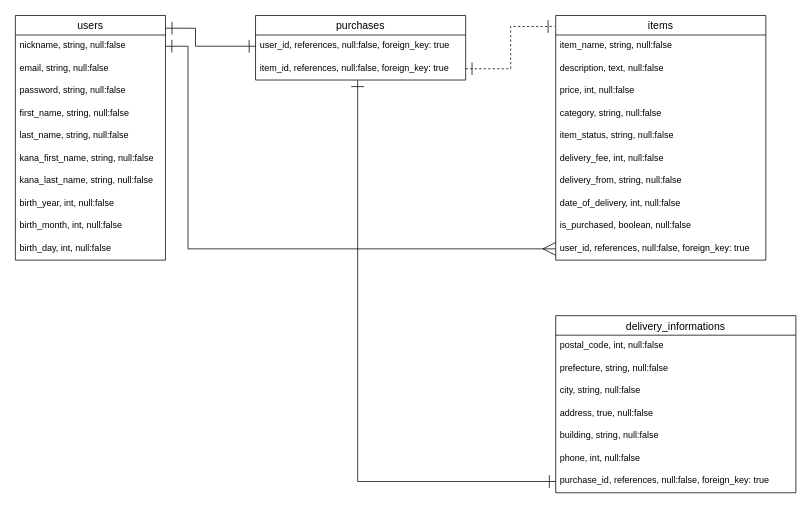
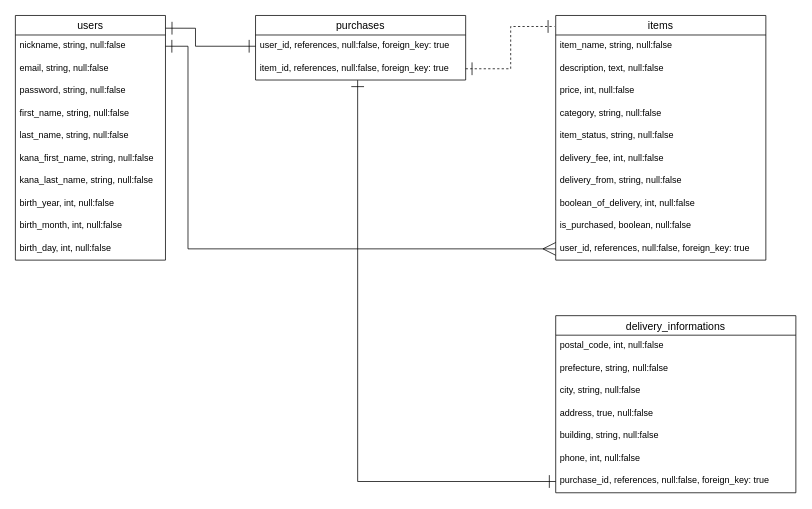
node "date_of_delivery, int, null:false": label "date_of_delivery, int, null:false" -> "boolean_of_delivery, int, null:false"
